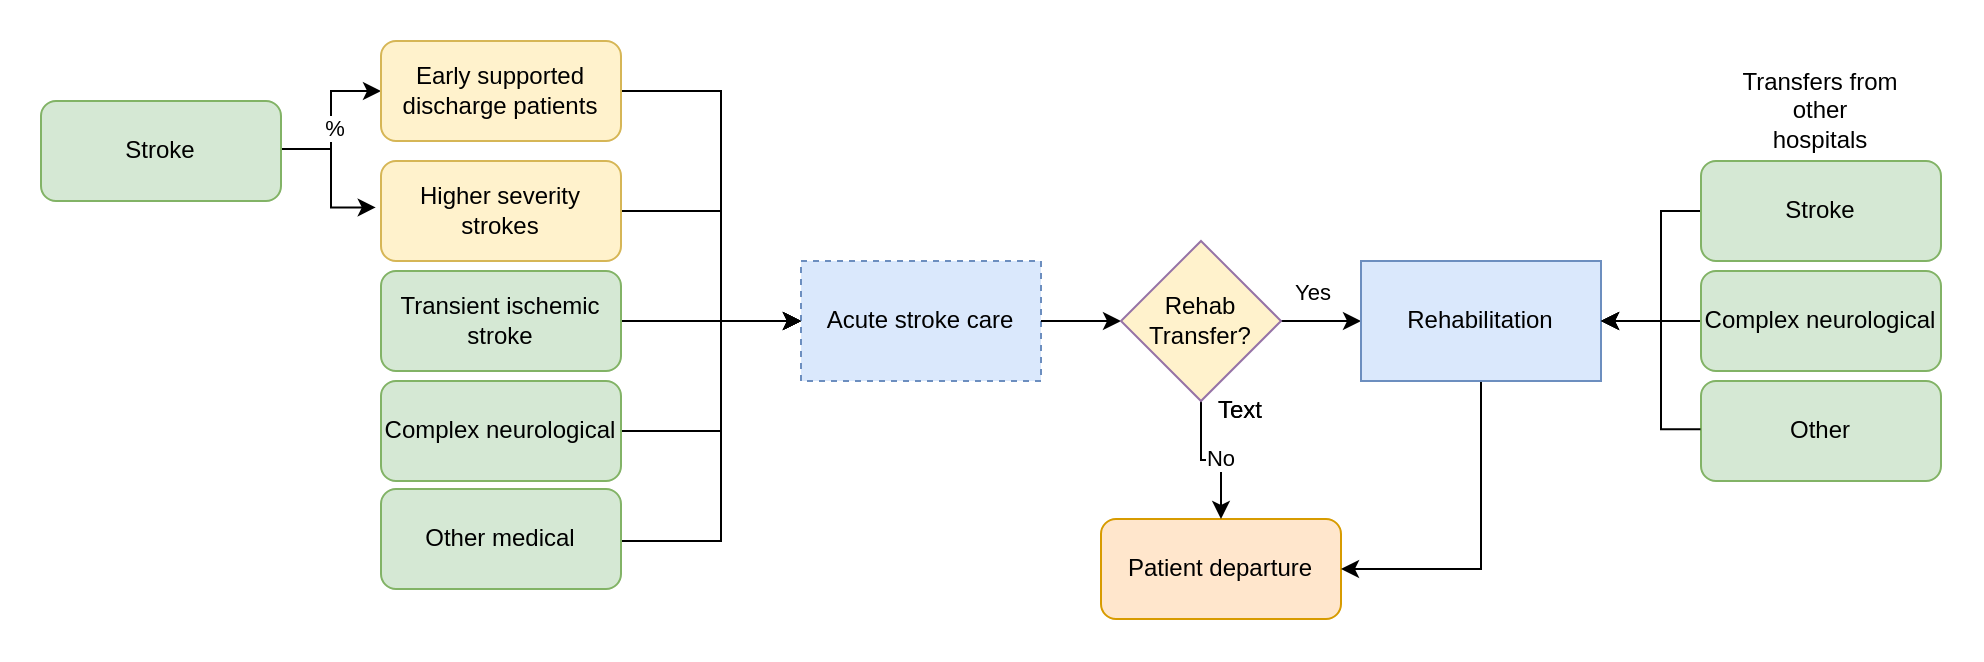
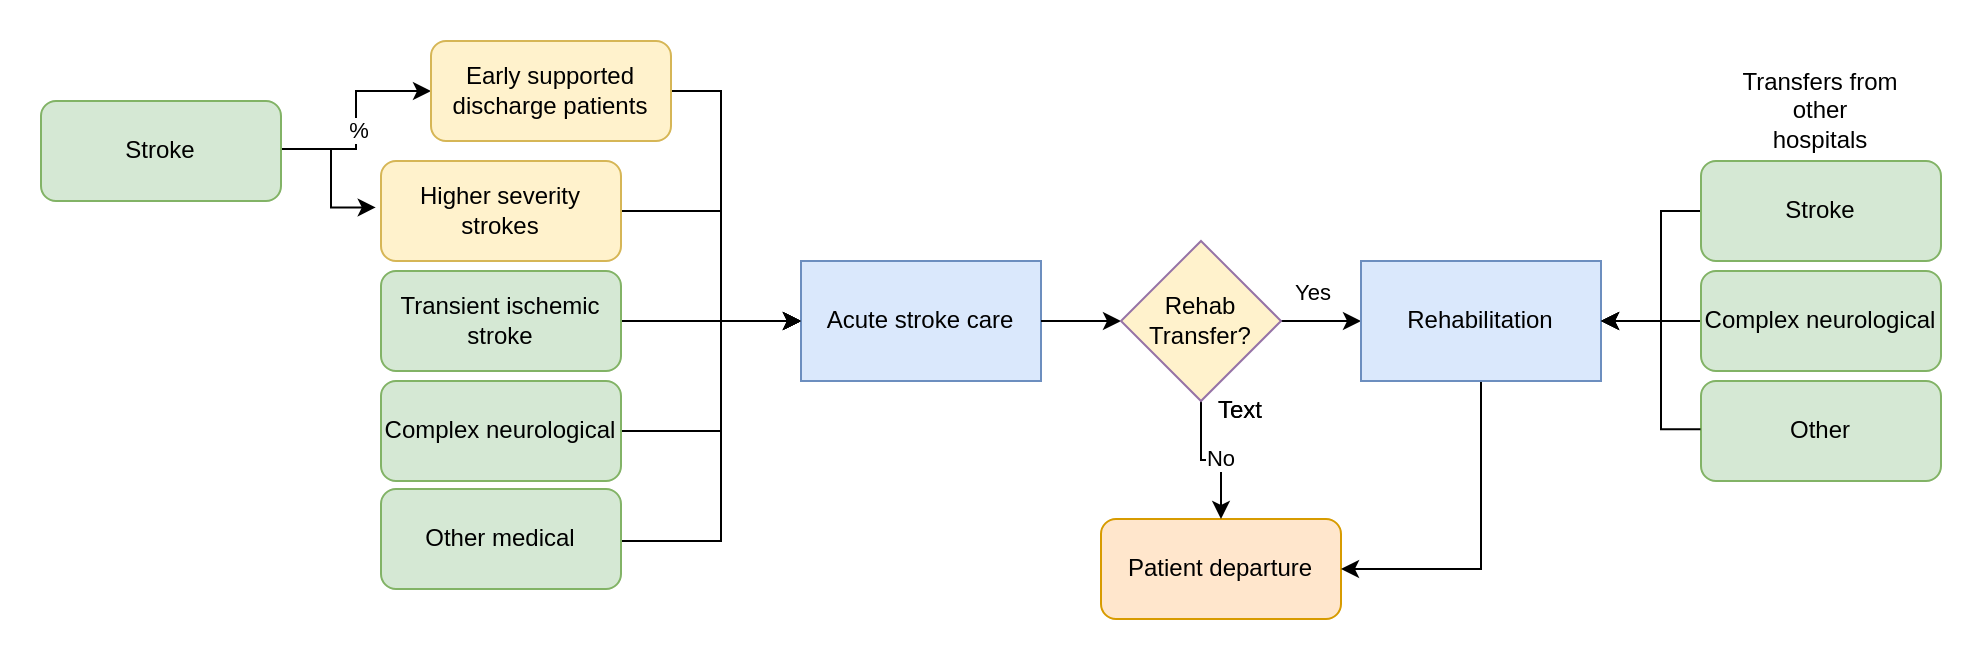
node "Early supported discharge patients": moved (501, 91) -> (551, 91)
node "Acute stroke care": style dashed -> solid
